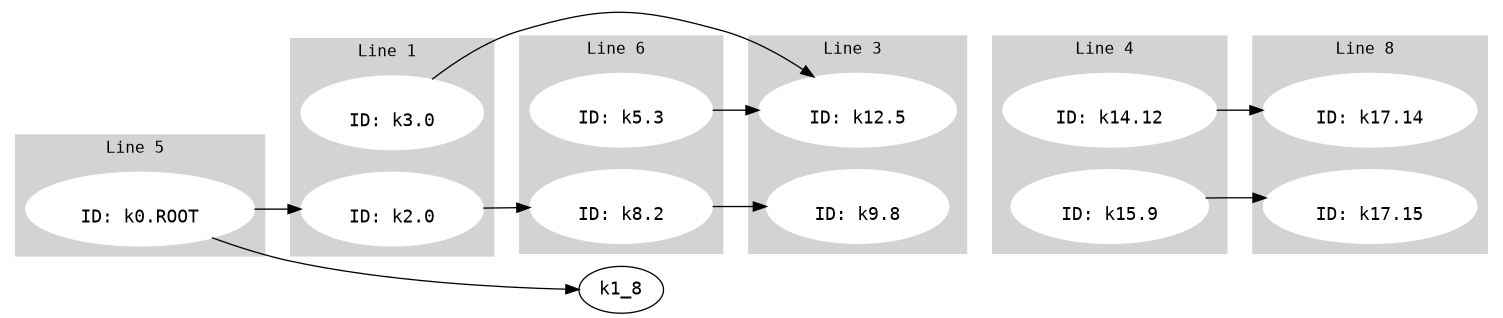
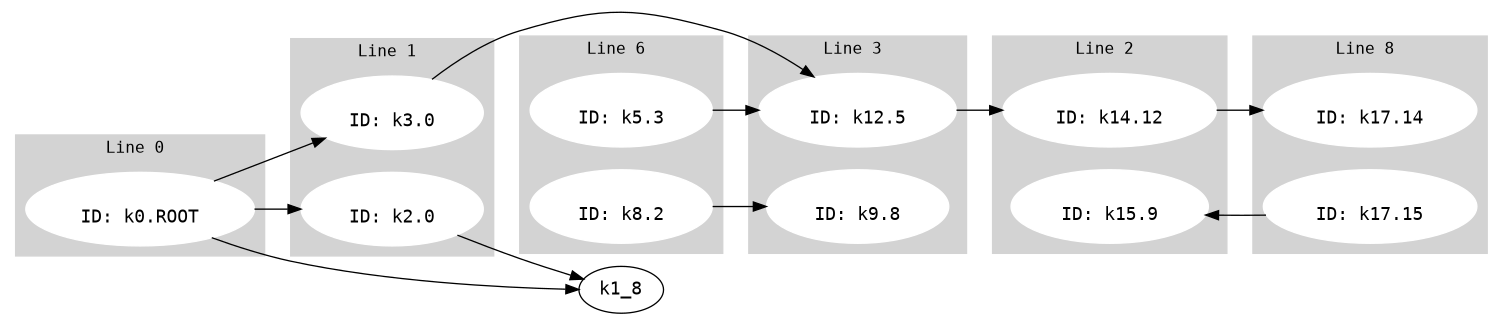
cluster "Line 4 ": label "Line 4 " -> "Line 2 "
edge "ID: k12.5" -> "ID: k14.12": added
cluster "Line 5 ": label "Line 5 " -> "Line 0 "
edge "ID: k0.ROOT" -> "ID: k3.0": added
edge "ID: k15.9" -> "ID: k17.15": reversed
edge "ID: k2.0" -> "ID: k8.2": now "ID: k2.0" -> "k1_8"
